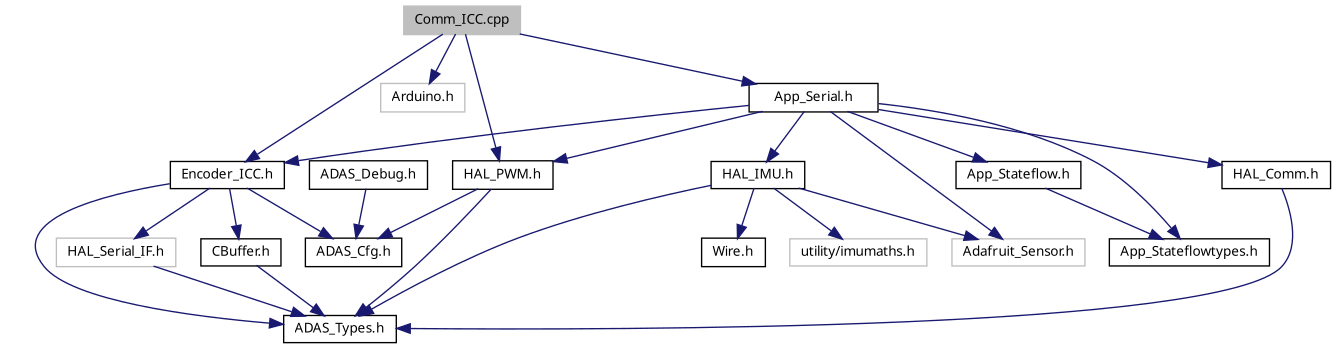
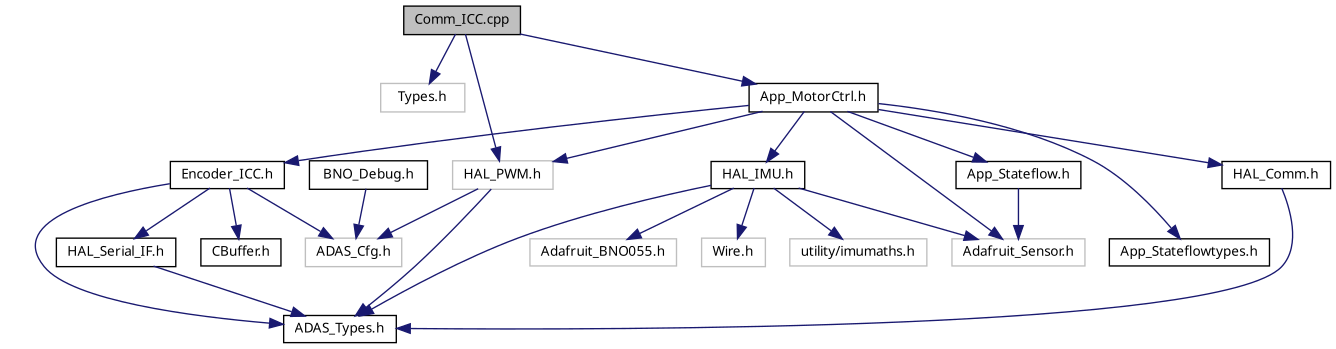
node "Comm_ICC.cpp": color grey75 -> black
edge "Comm_ICC.cpp" -> "Encoder_ICC.h": removed
node "Arduino.h": label "Arduino.h" -> "Types.h"
node "App_Serial.h": label "App_Serial.h" -> "App_MotorCtrl.h"
node "ADAS_Debug.h": label "ADAS_Debug.h" -> "BNO_Debug.h"
node "HAL_PWM.h": color black -> grey75
edge "App_Stateflow.h" -> "App_Stateflowtypes.h": now "App_Stateflow.h" -> "Adafruit_Sensor.h"
node "HAL_Serial_IF.h": color grey75 -> black
node "ADAS_Cfg.h": color black -> grey75
node "Adafruit_BNO055.h": added
node "Wire.h": color black -> grey75
edge "CBuffer.h" -> "ADAS_Types.h": removed
